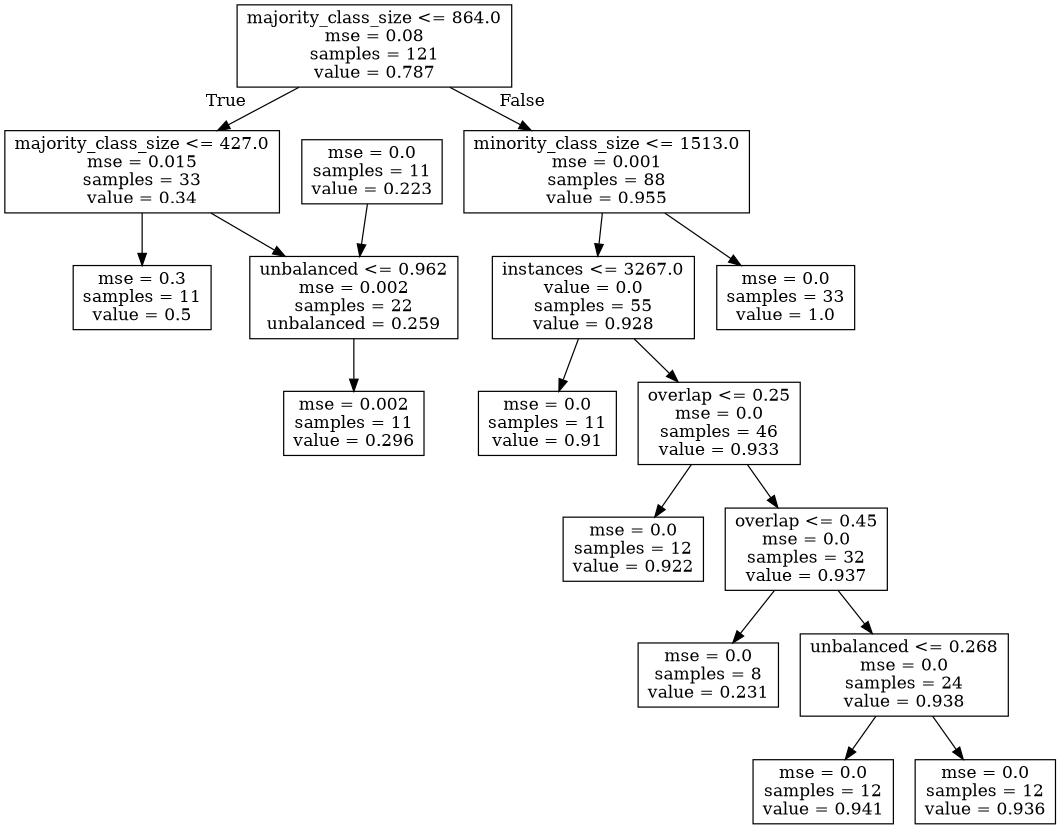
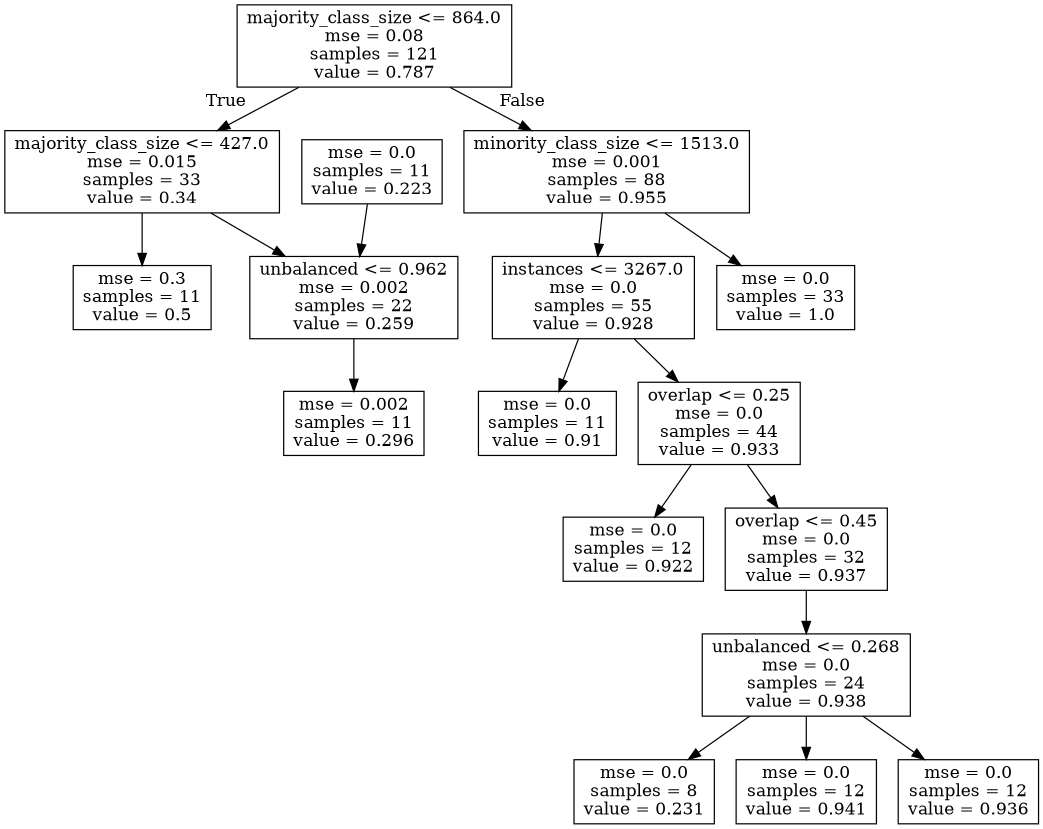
node "unbalanced <= 0.962 mse = 0.002 samples = 22 unbalanced = 0.259": label "unbalanced <= 0.962 mse = 0.002 samples = 22 unbalanced = 0.259" -> "unbalanced <= 0.962 mse = 0.002 samples = 22 value = 0.259"
node "instances <= 3267.0 value = 0.0 samples = 55 value = 0.928": label "instances <= 3267.0 value = 0.0 samples = 55 value = 0.928" -> "instances <= 3267.0 mse = 0.0 samples = 55 value = 0.928"
node "overlap <= 0.25 mse = 0.0 samples = 46 value = 0.933": label "overlap <= 0.25 mse = 0.0 samples = 46 value = 0.933" -> "overlap <= 0.25 mse = 0.0 samples = 44 value = 0.933"
edge "overlap <= 0.45 mse = 0.0 samples = 32 value = 0.937" -> "mse = 0.0 samples = 8 value = 0.231": now "unbalanced <= 0.268 mse = 0.0 samples = 24 value = 0.938" -> "mse = 0.0 samples = 8 value = 0.231"
